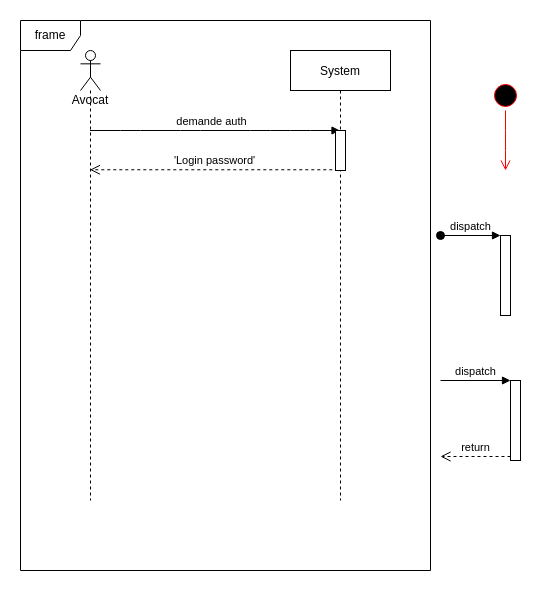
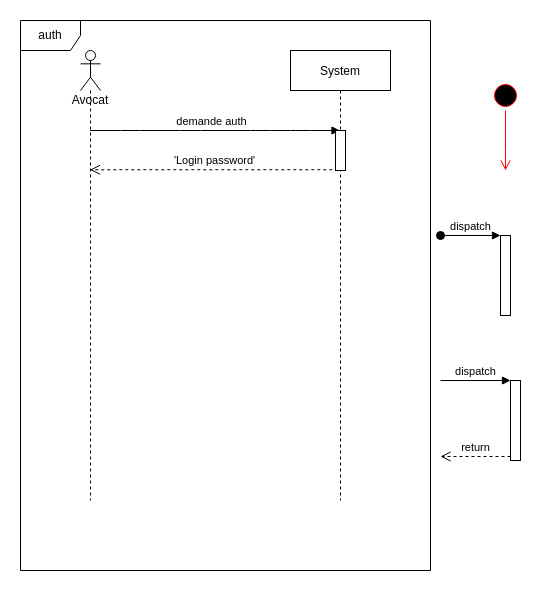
node "frame": label "frame" -> "auth"
